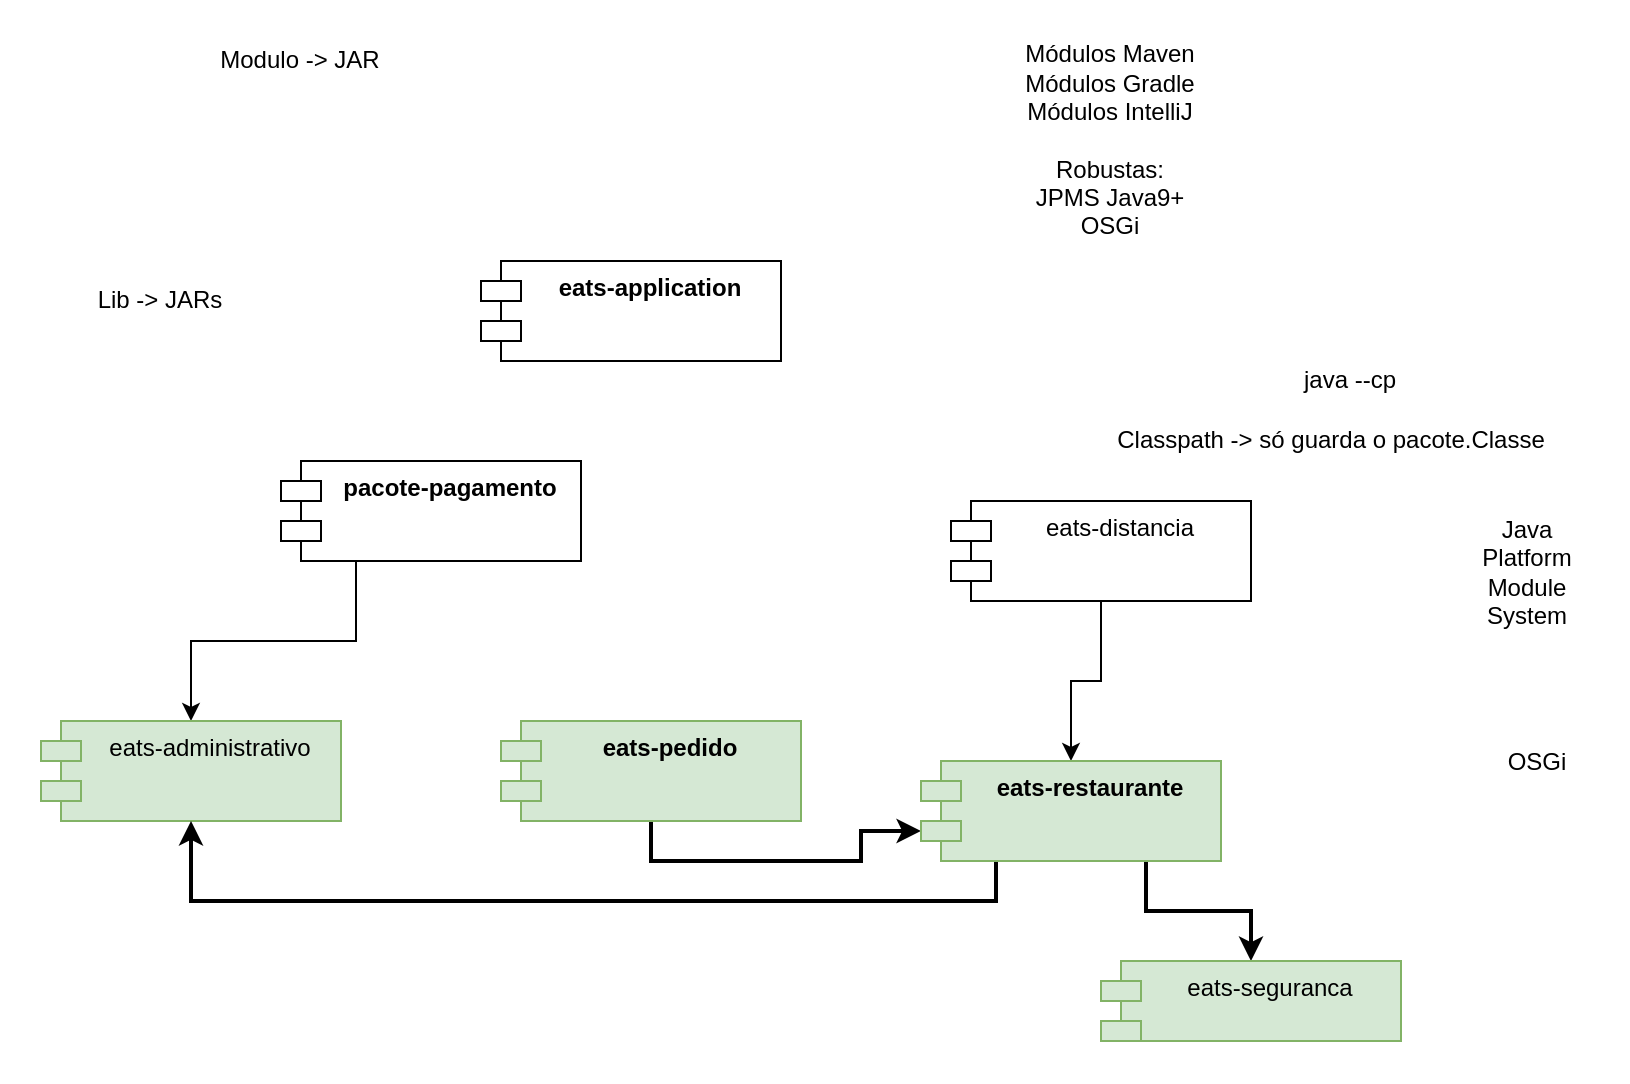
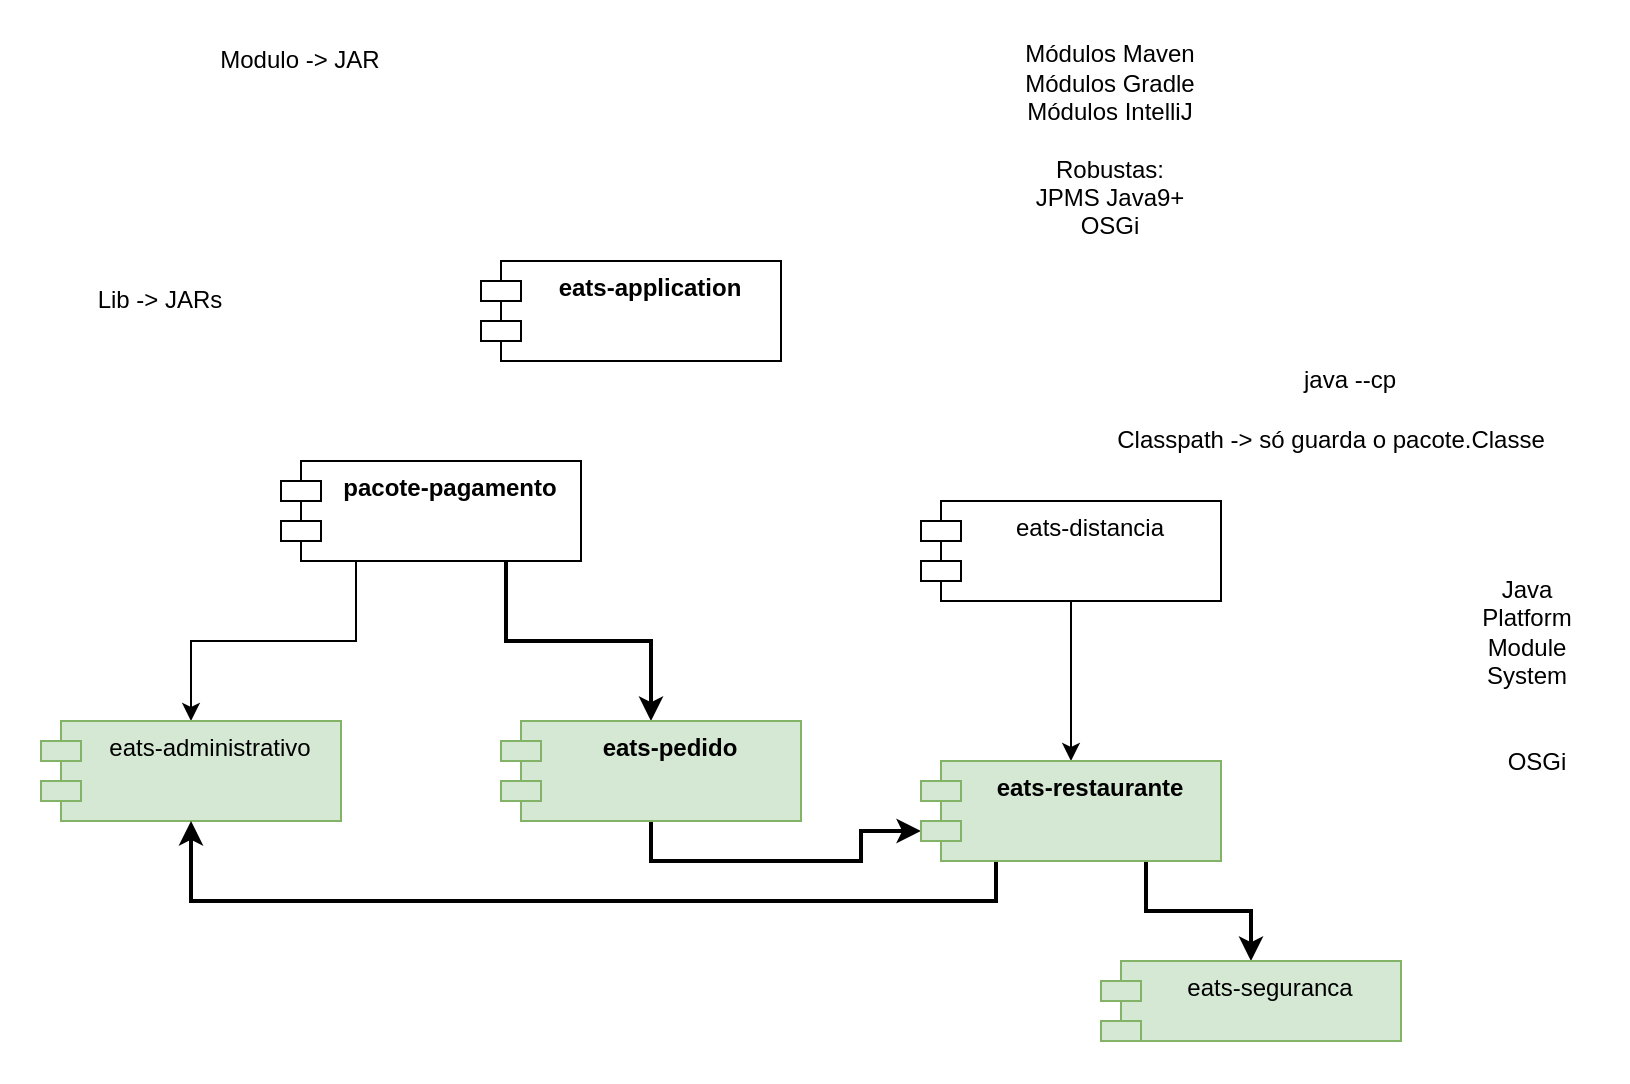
node "eats-distancia": moved (1101, 551) -> (1071, 551)
node "Java Platform Module System": moved (1527, 573) -> (1527, 633)
edge "pacote-pagamento" -> "eats-pedido": added
